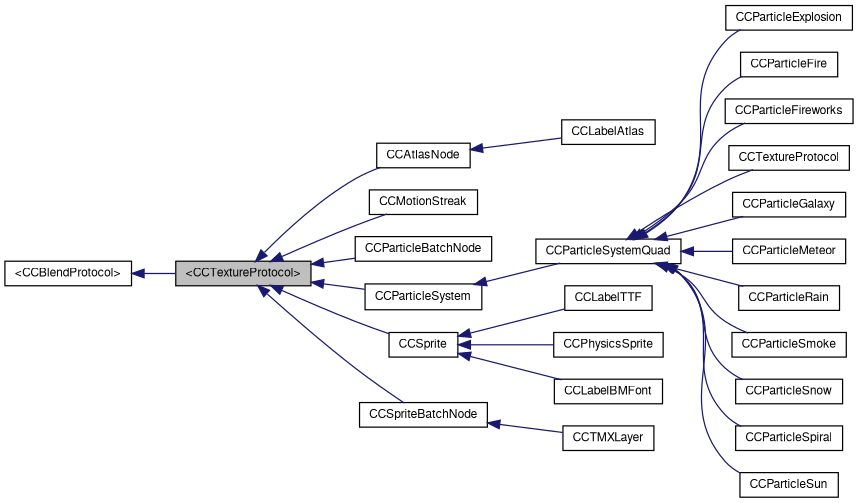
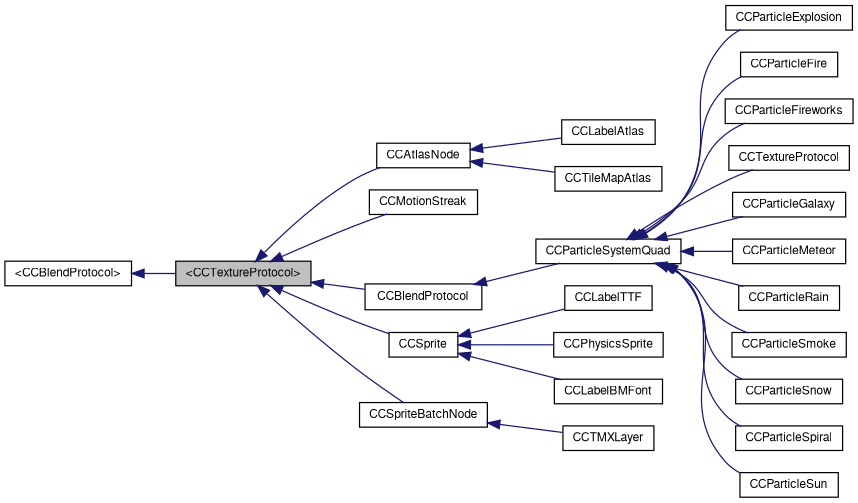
node "CCTileMapAtlas": added
node "CCParticleBatchNode": removed
node "CCParticleSystem": label "CCParticleSystem" -> "CCBlendProtocol"
